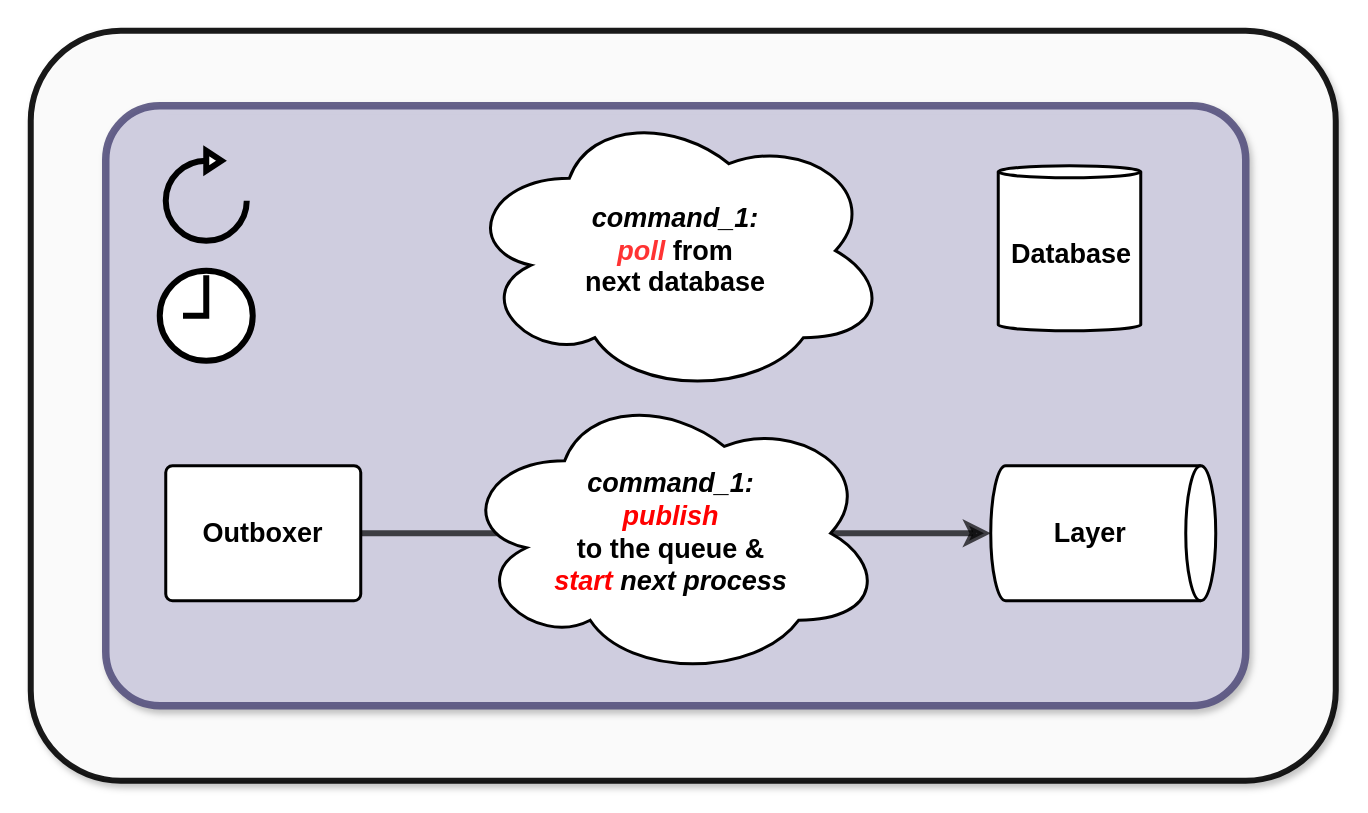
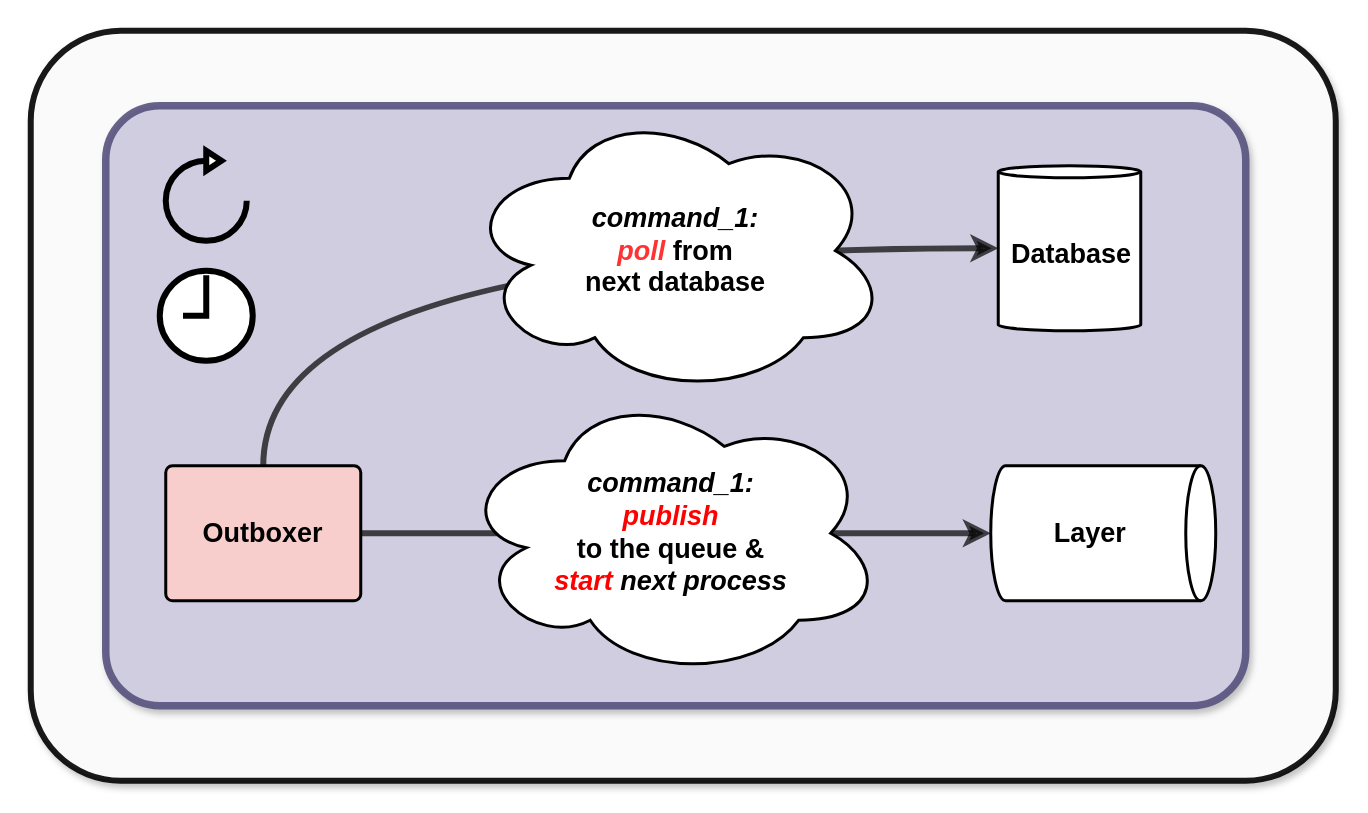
edge "Outboxer" -> "Database": added
node "Outboxer": fillcolor #ffffff -> #f8cecc
